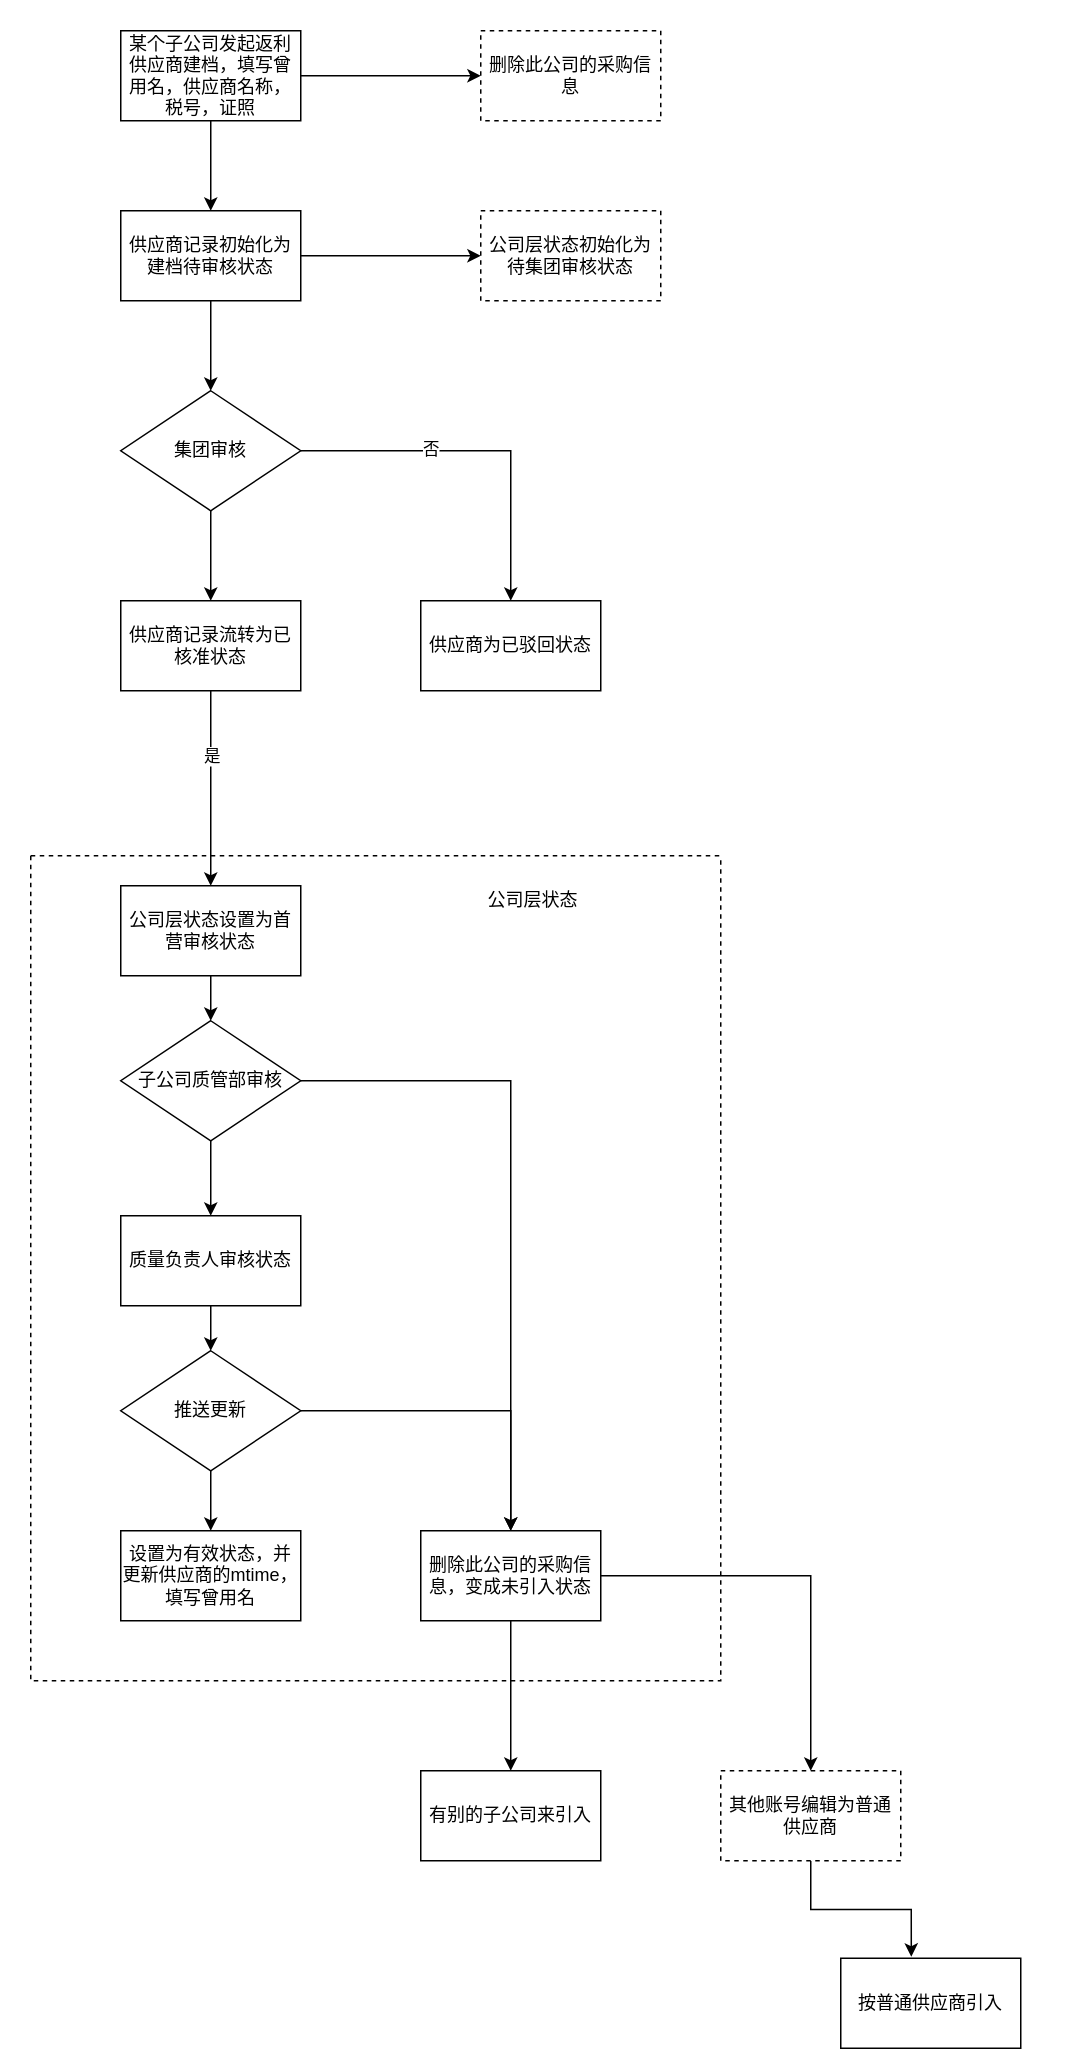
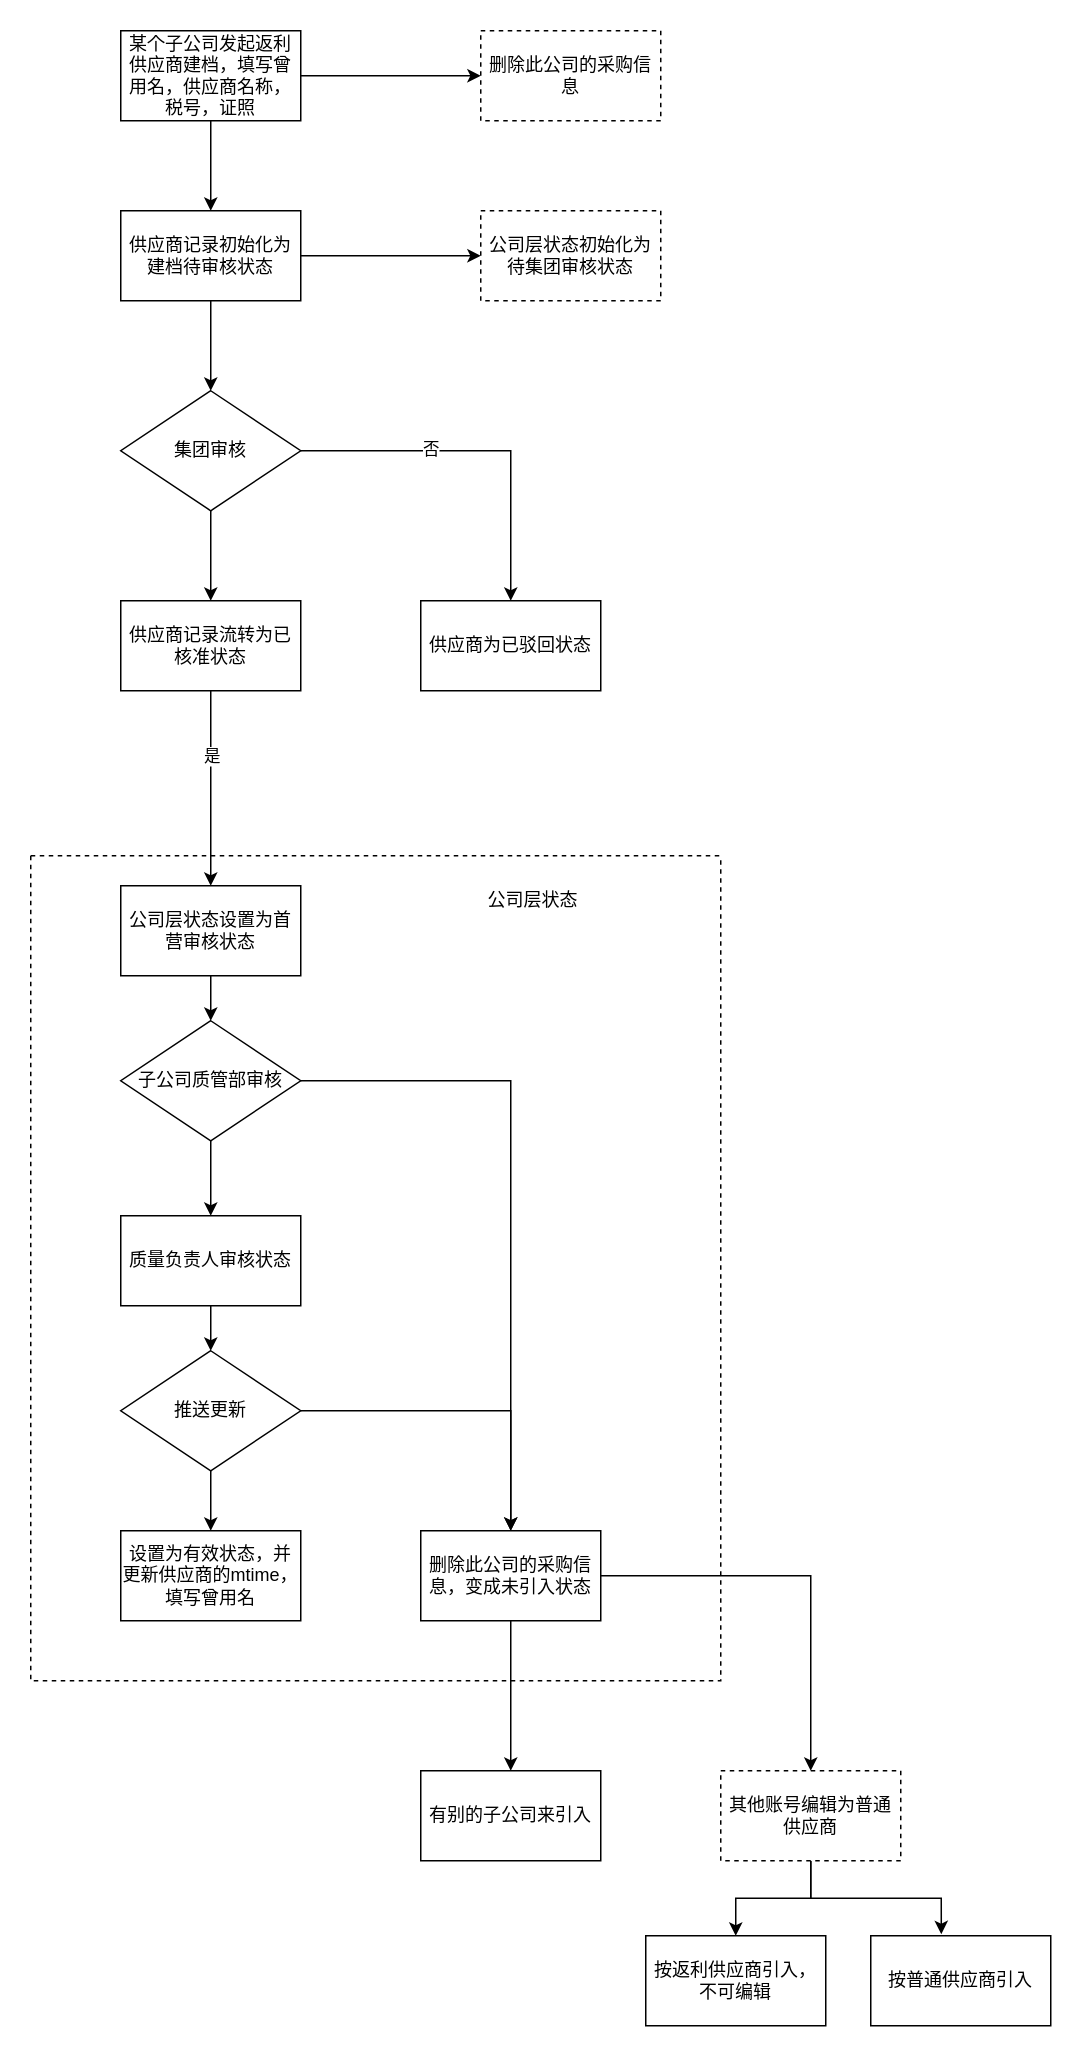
edge "其他账号编辑为普通供应商" -> "按返利供应商引入，不可编辑": added
node "按返利供应商引入，不可编辑": added
node "按普通供应商引入": moved (931, 2003) -> (961, 1981)
